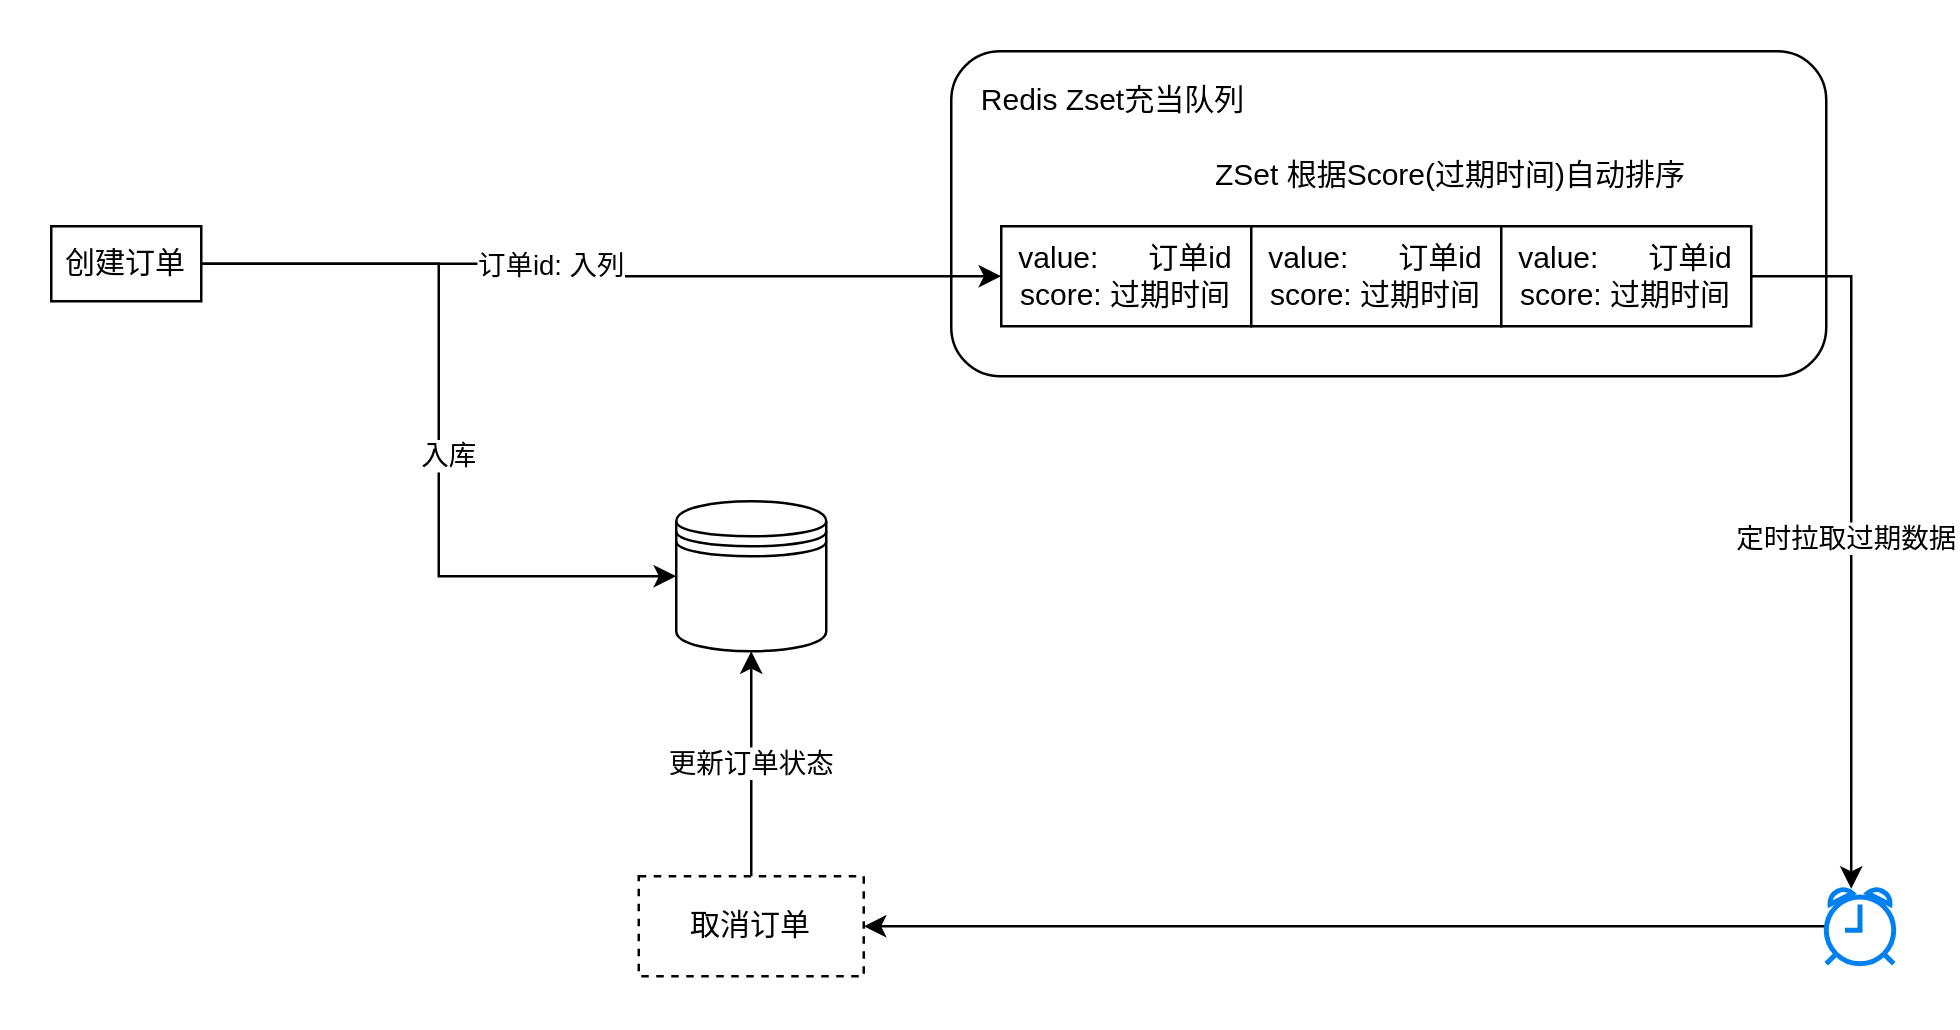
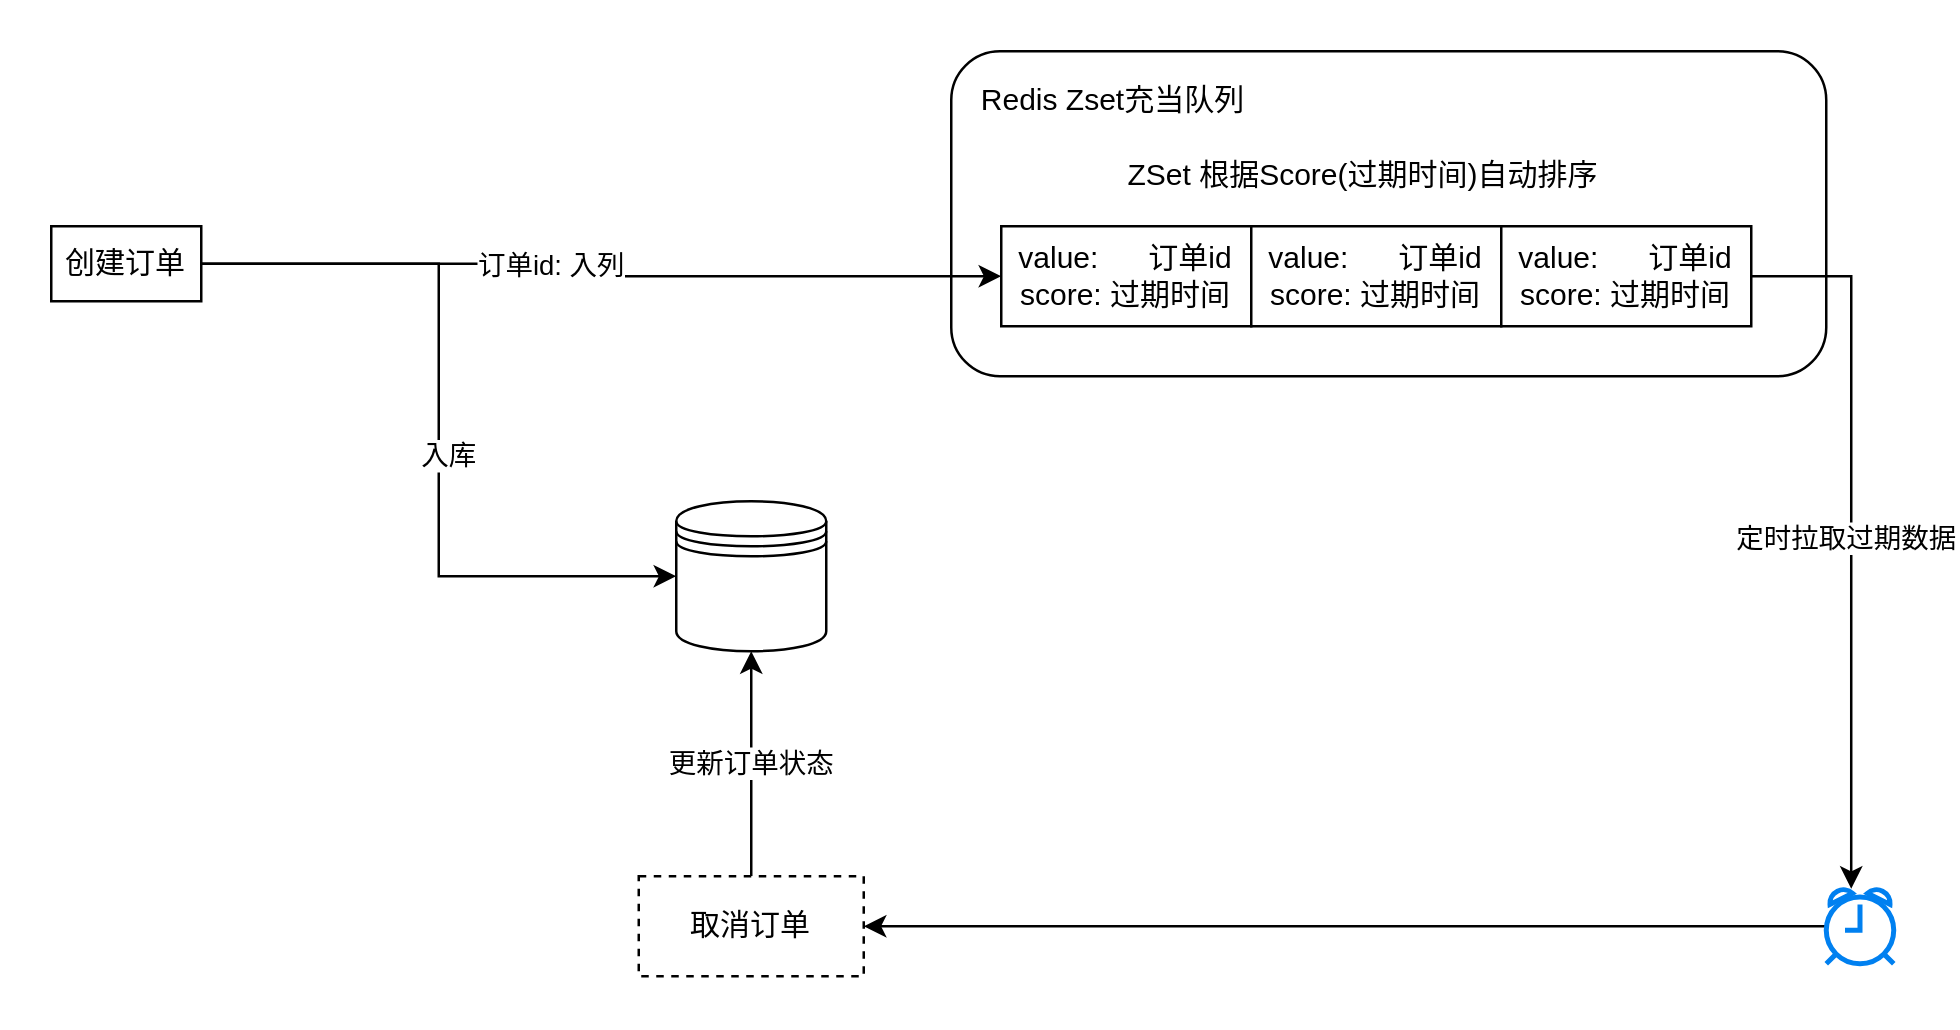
node "ZSet 根据Score(过期时间)自动排序": moved (1451, 176) -> (1364, 176)
